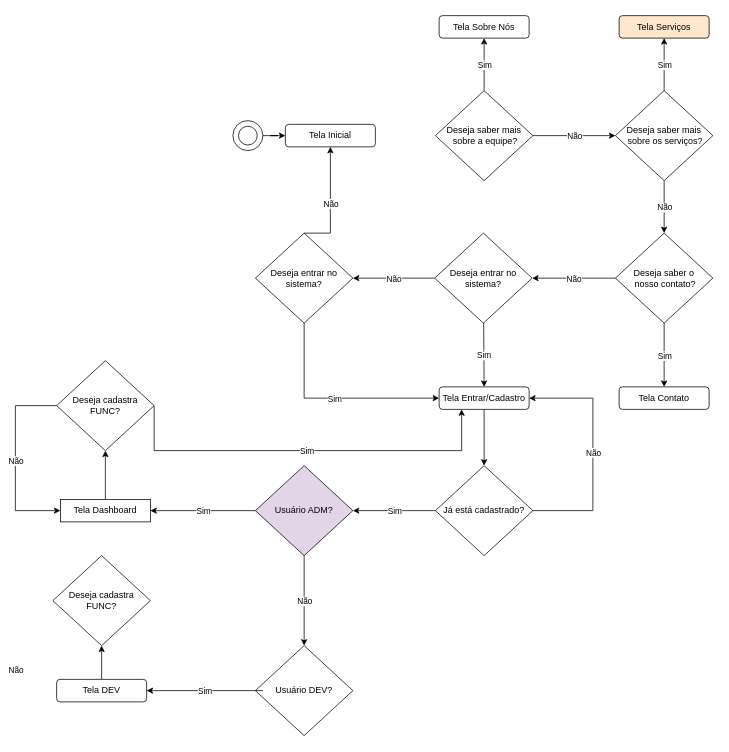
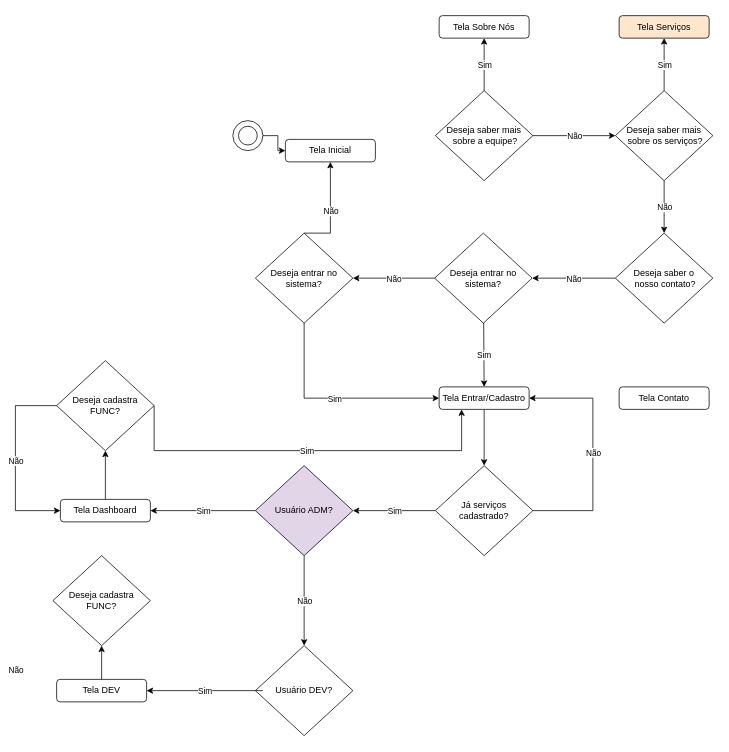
node "Tela Inicial": moved (330, 135) -> (330, 150)
edge "Deseja saber o nosso contato?" -> "Tela Contato": removed, label "Sim"
node "Tela Dashboard": shape rectangle -> rounded rectangle
node "Já está cadastrado?": label "Já está cadastrado?" -> "Já serviços cadastrado?"
